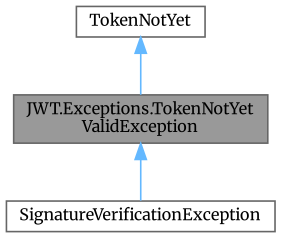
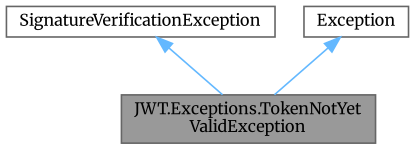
node "TokenNotYet": label "TokenNotYet" -> "Exception"
edge "SignatureVerificationException" -> "JWT.Exceptions.TokenNotYet ValidException": reversed
